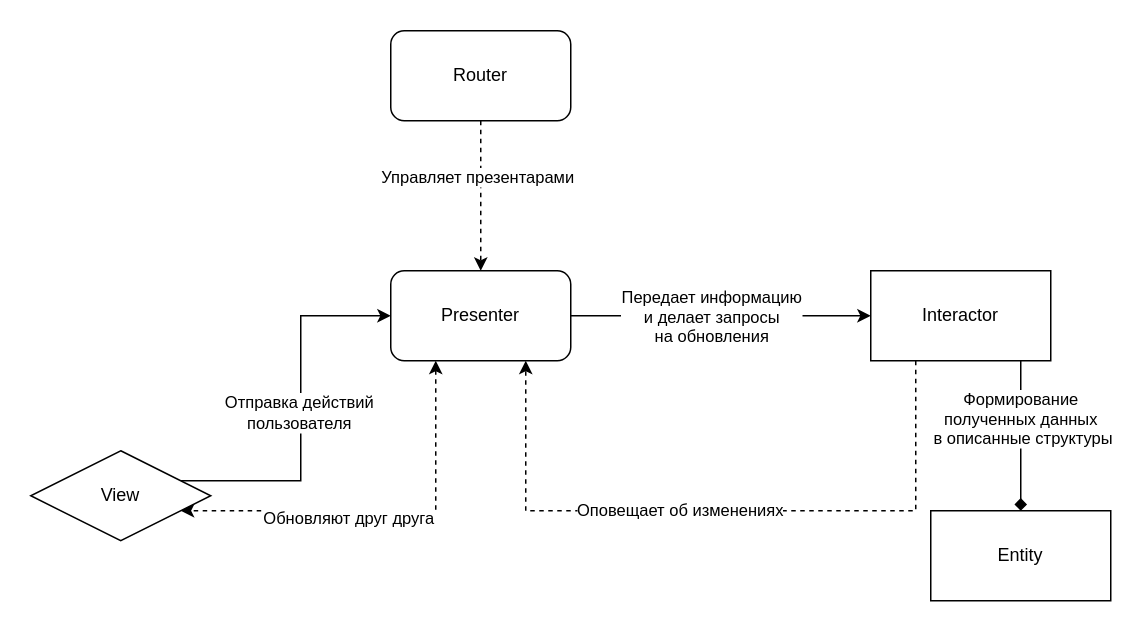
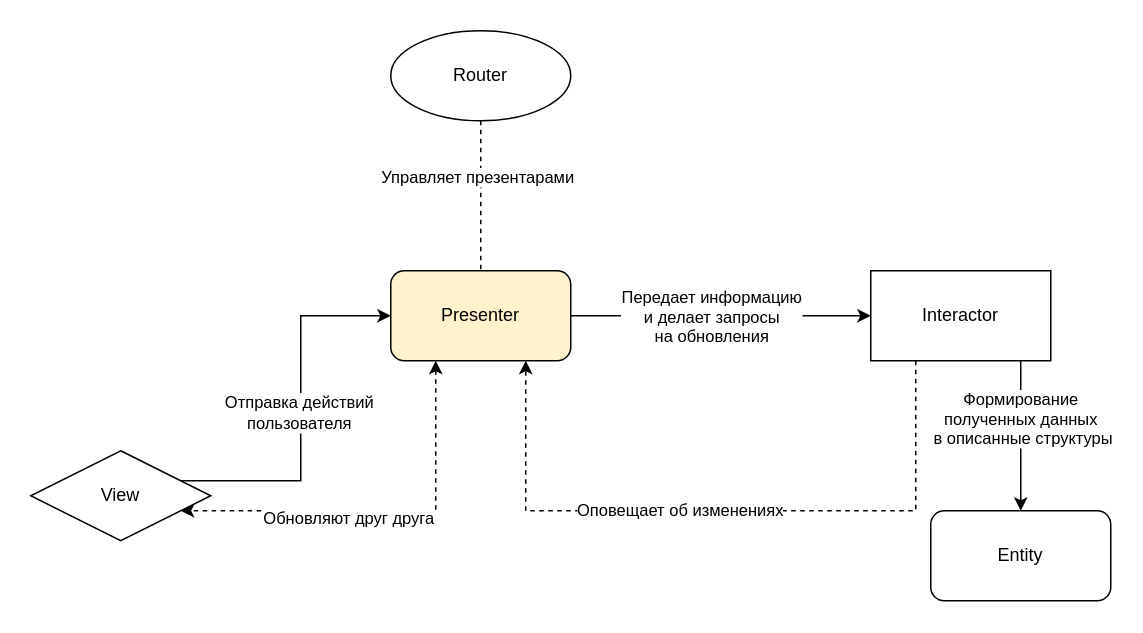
node "Router": shape rounded rectangle -> ellipse
edge "Router" -> "Presenter": arrowhead classic -> none
node "Presenter": fillcolor #ffffff -> #fff2cc
edge "Interactor" -> "Entity": arrowhead diamond -> classic
node "Entity": shape rectangle -> rounded rectangle
